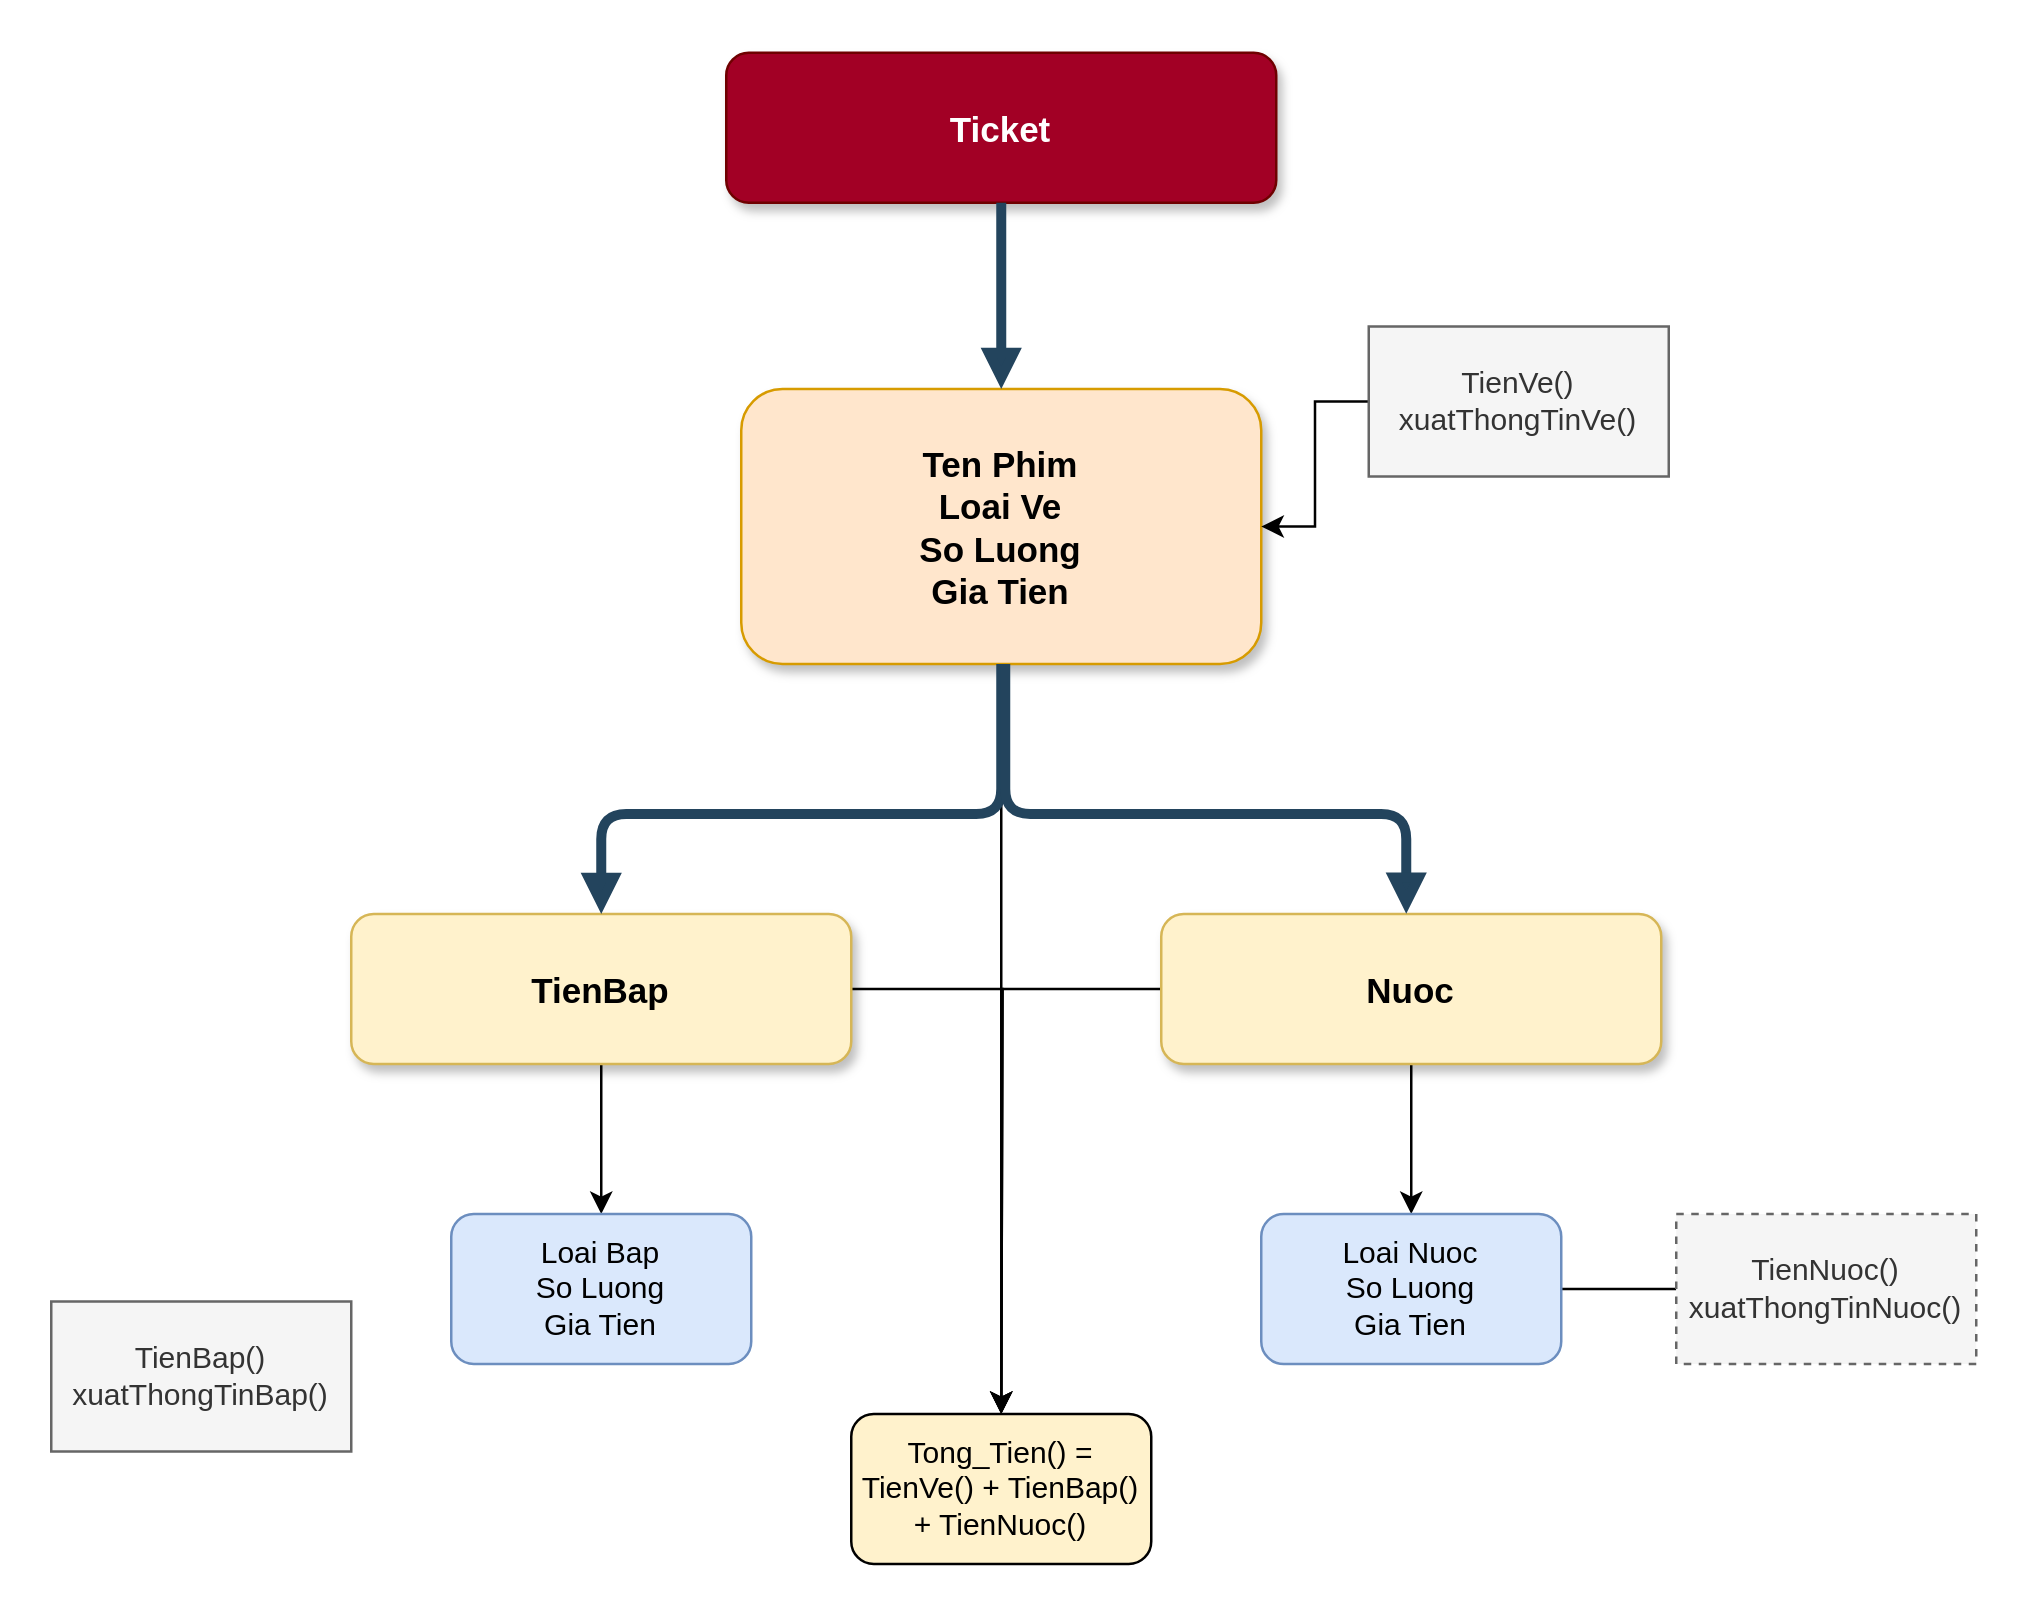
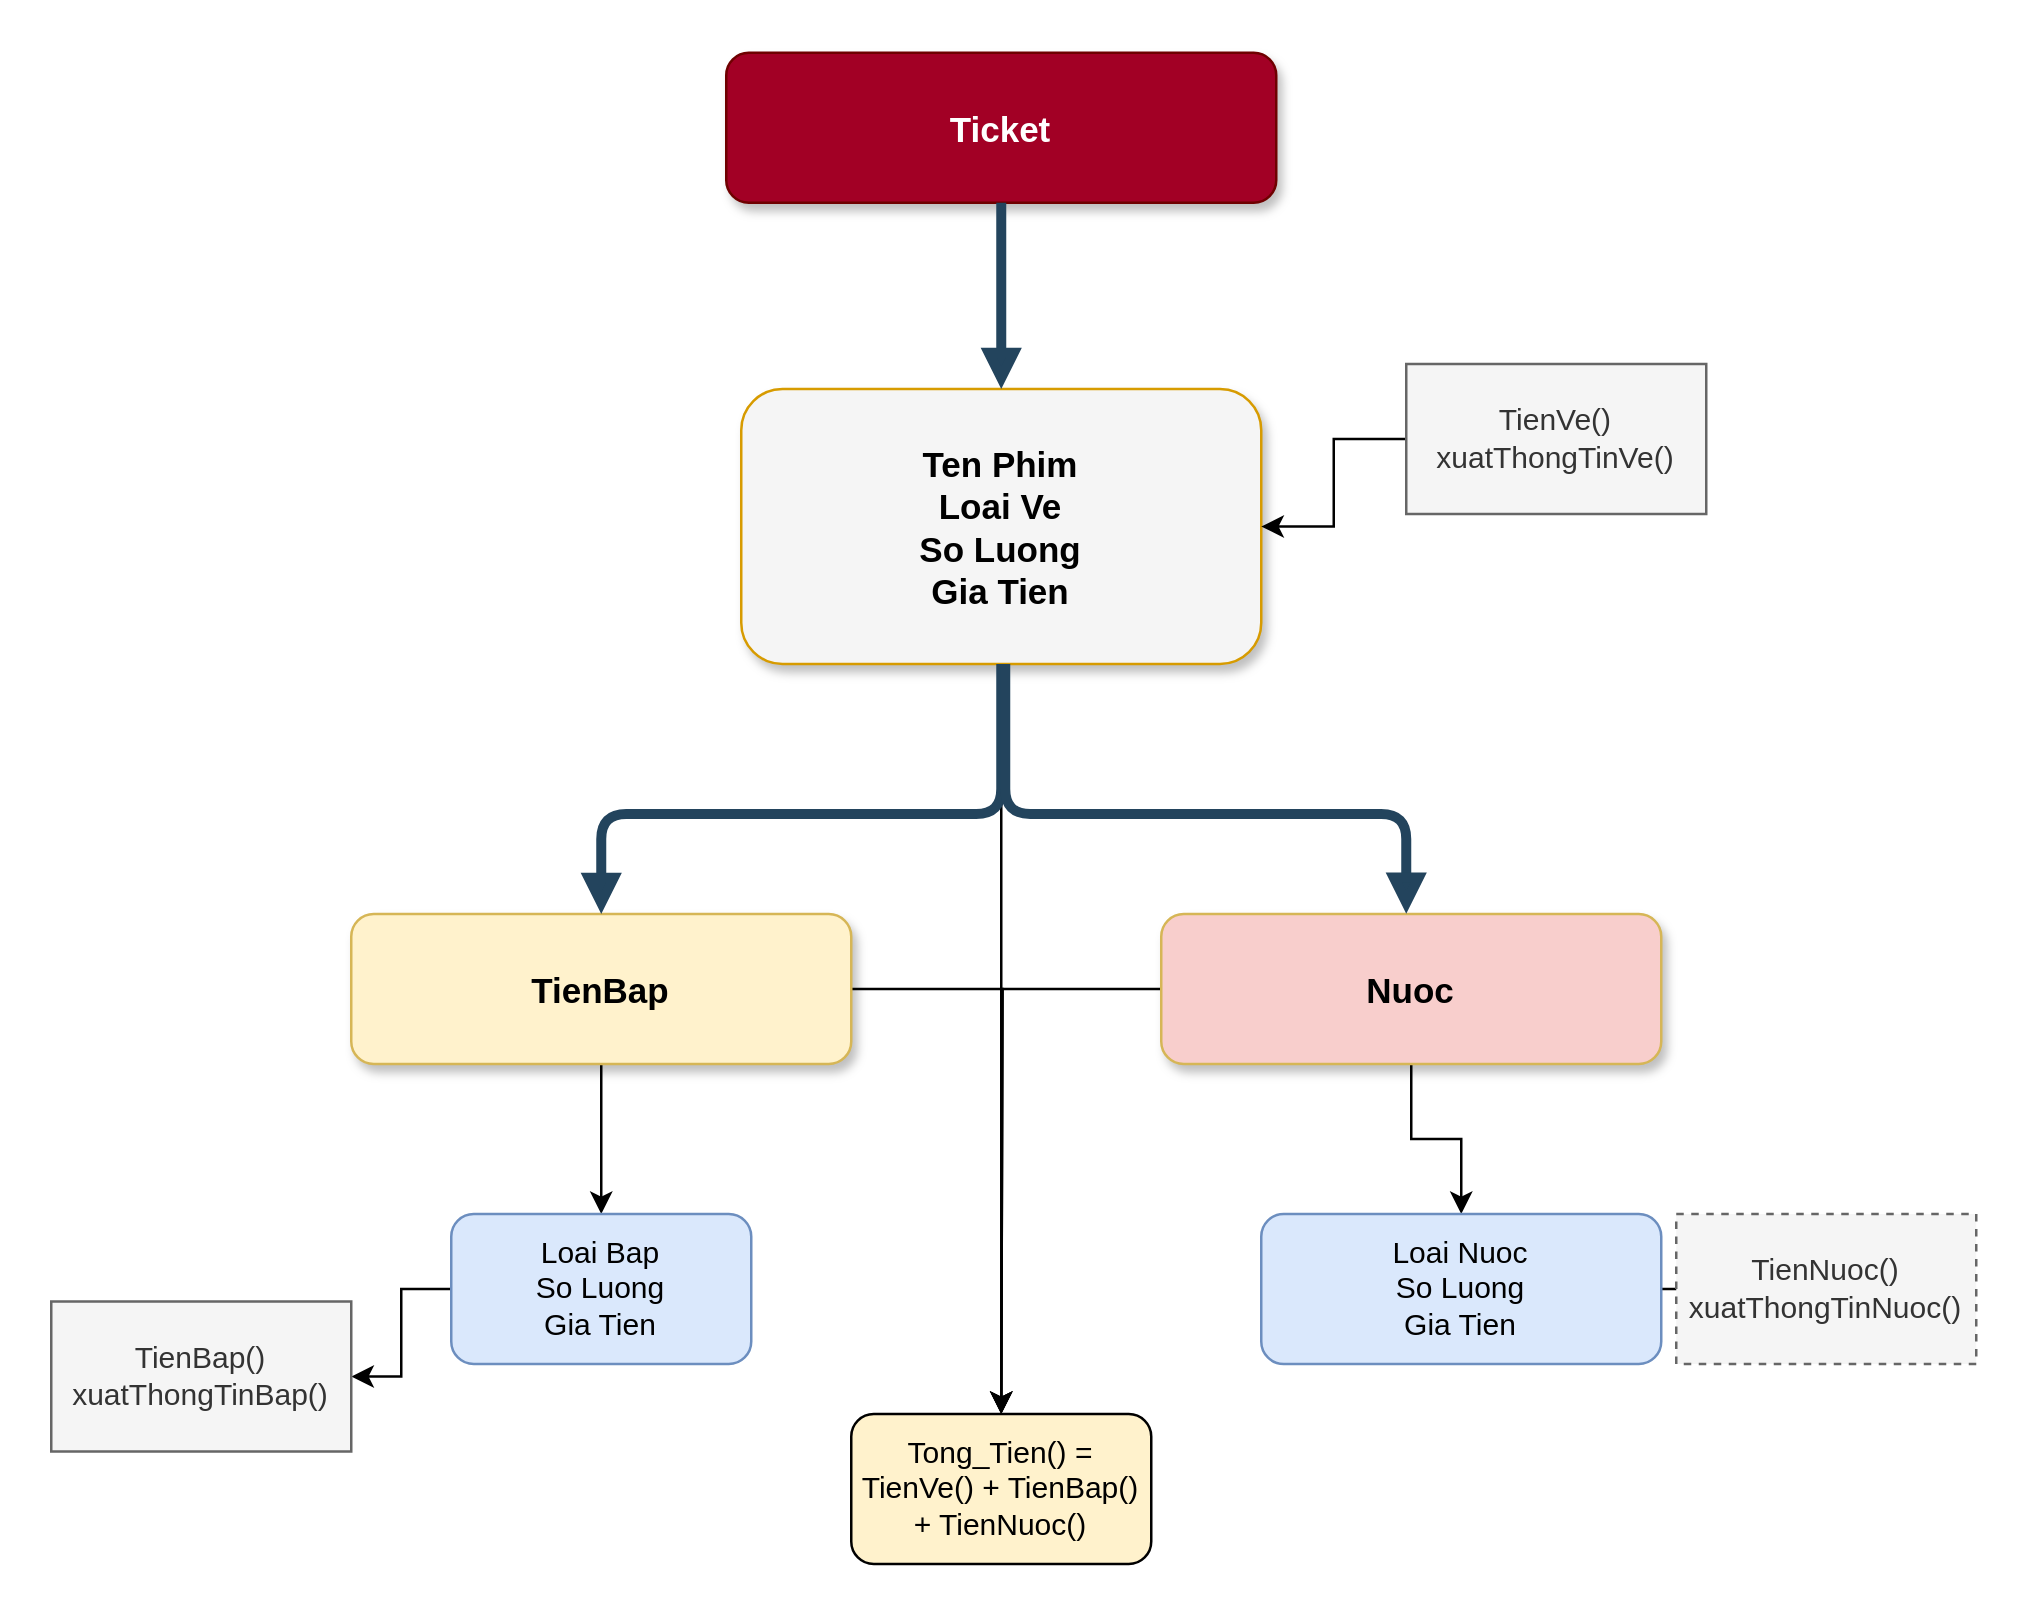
node "TienVe() xuatThongTinVe()": moved (1519, 401) -> (1556, 439)
node "Ten Phim Loai Ve So Luong Gia Tien": fillcolor #ffe6cc -> #f5f5f5
node "Nuoc": fillcolor #fff2cc -> #f8cecc
node "Loai Nuoc So Luong Gia Tien": size 300x150 -> 400x150
edge "Loai Bap So Luong Gia Tien" -> "TienBap() xuatThongTinBap()": added
